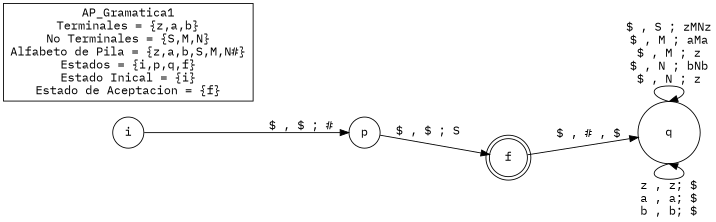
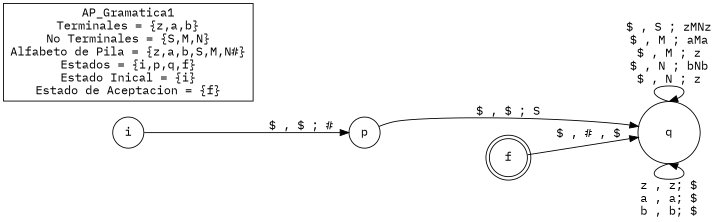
edge "p" -> "f": now "p" -> "q"
